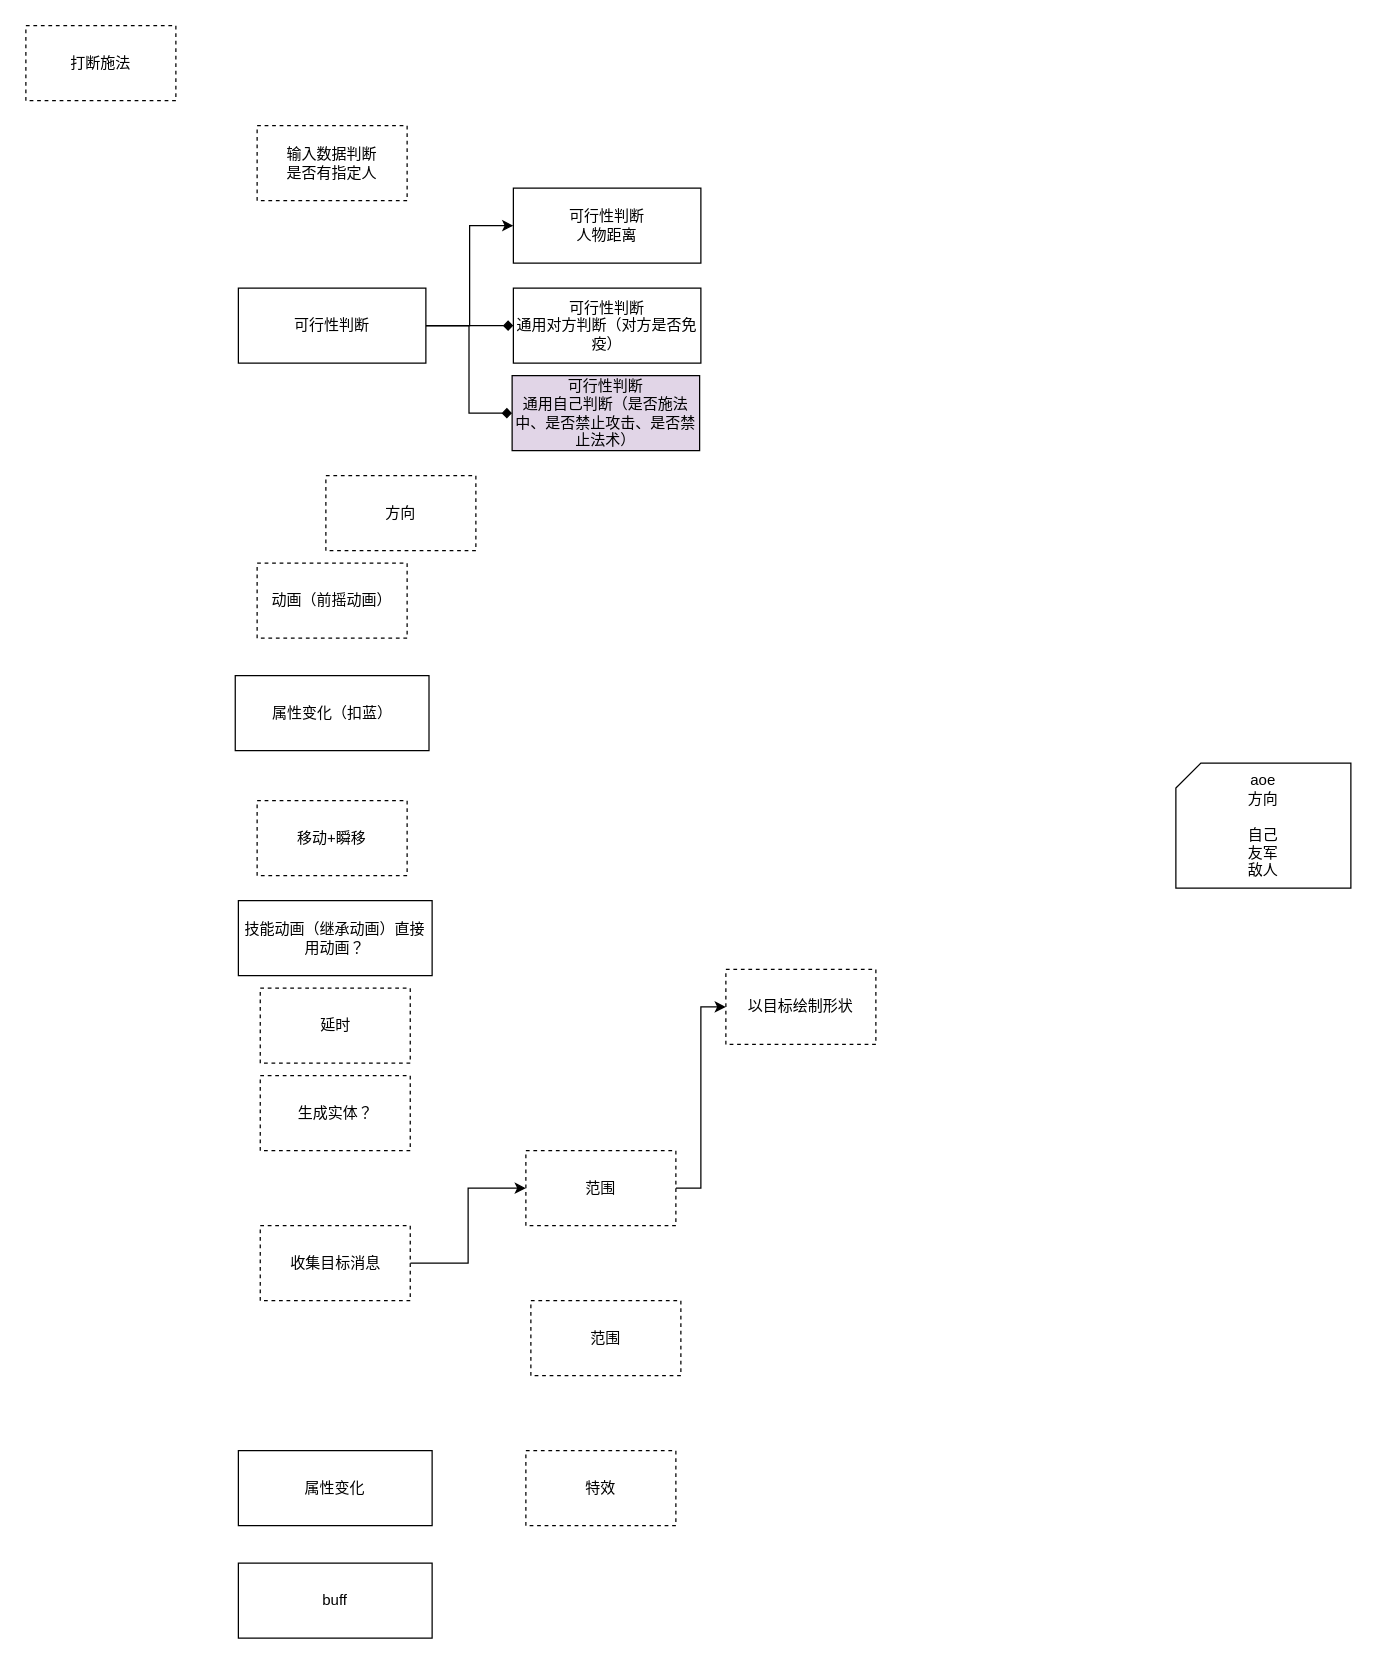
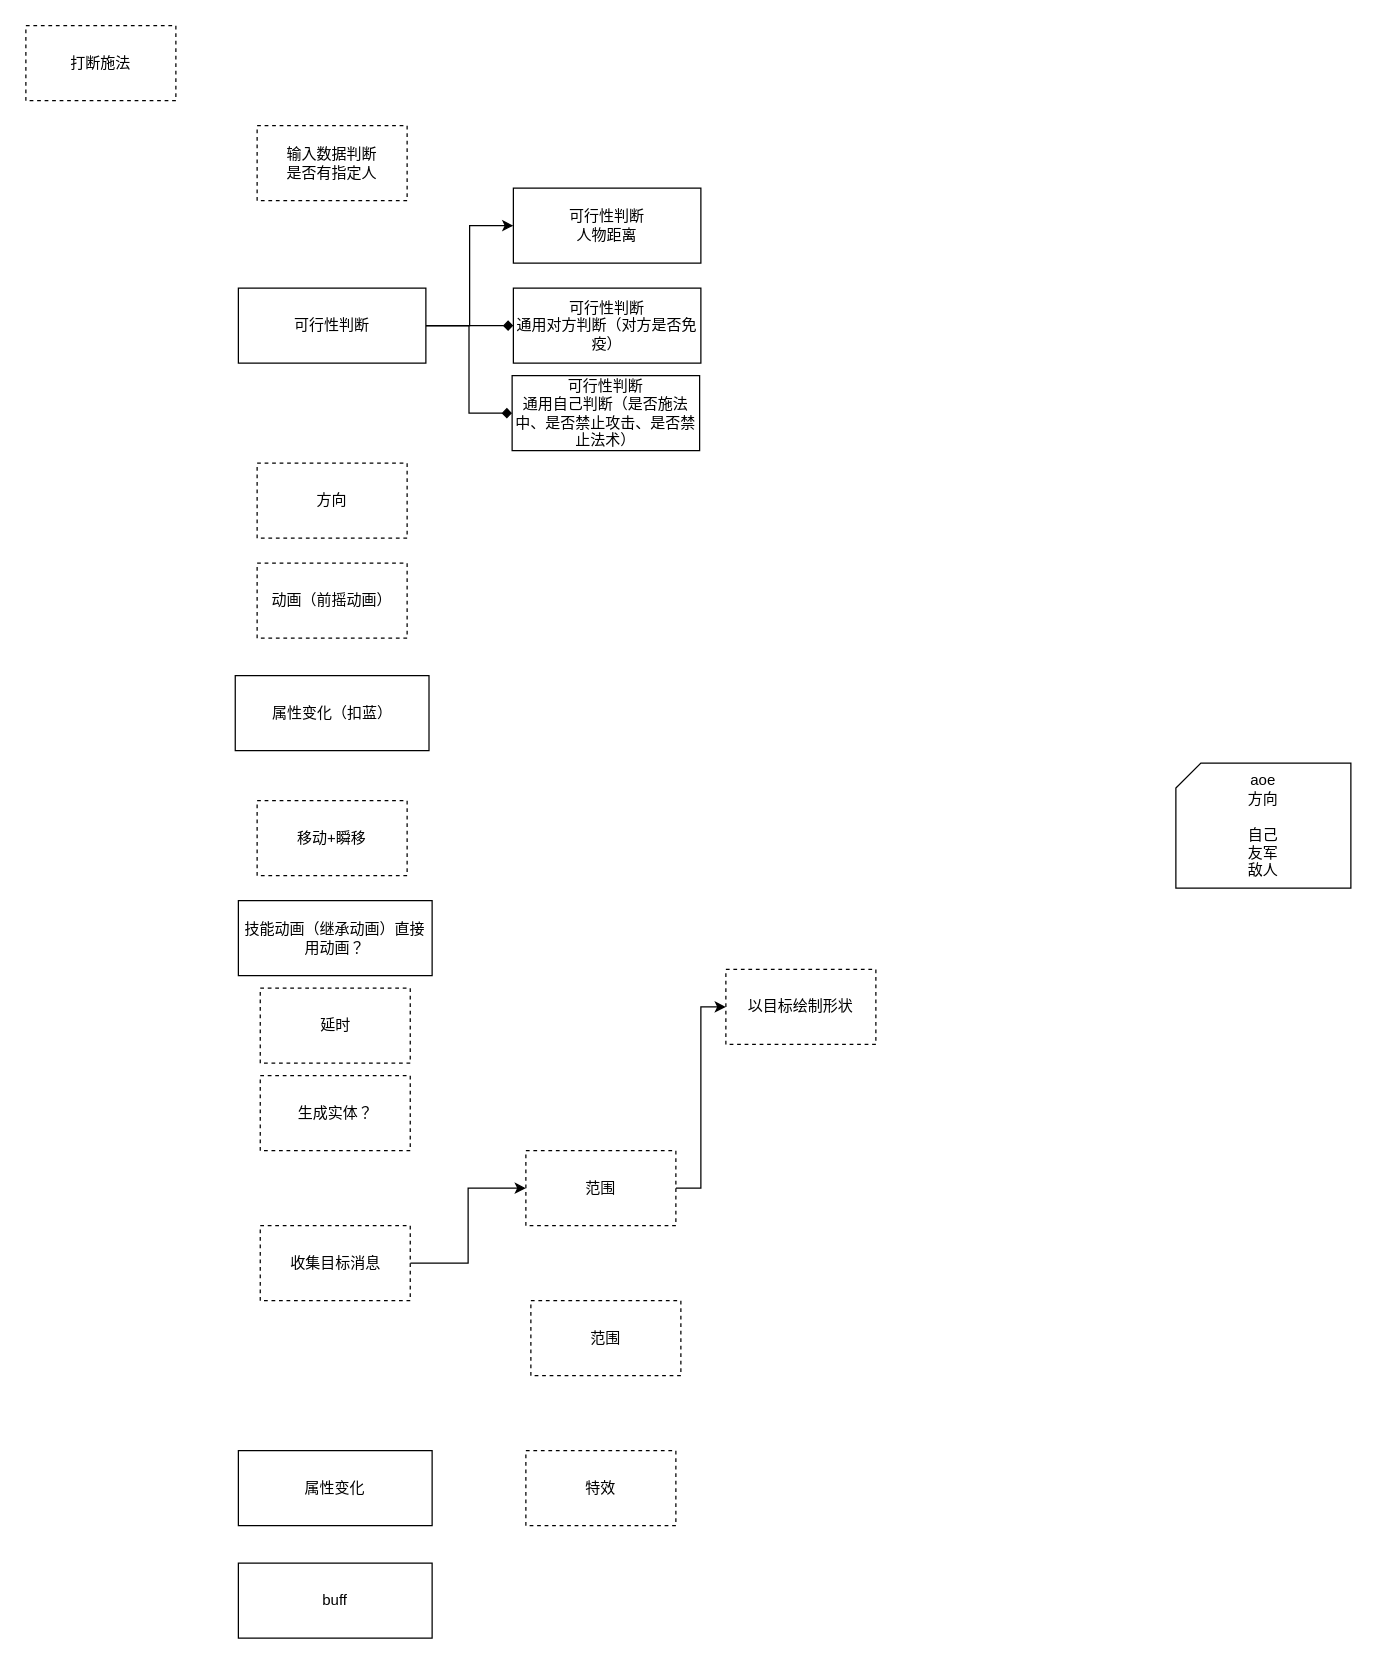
node "可行性判断 通用自己判断（是否施法中、是否禁止攻击、是否禁止法术）": fillcolor #e1d5e7 -> #ffffff
node "方向": moved (401, 513) -> (332, 501)
